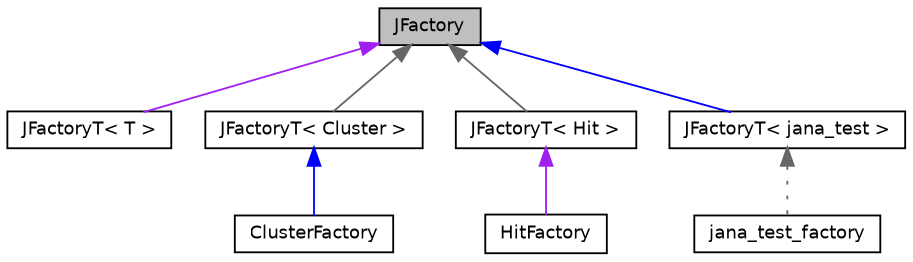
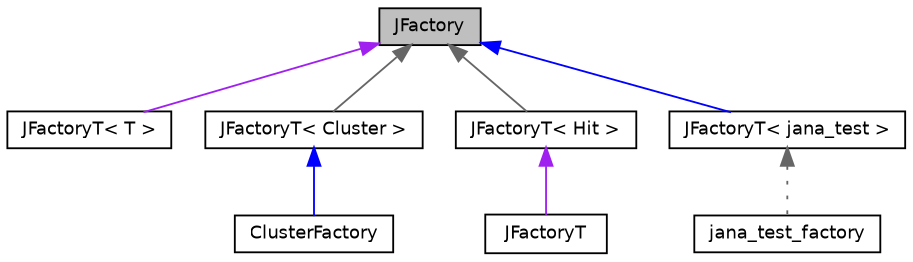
node "HitFactory": label "HitFactory" -> "JFactoryT"
